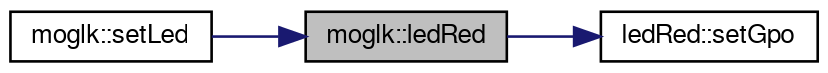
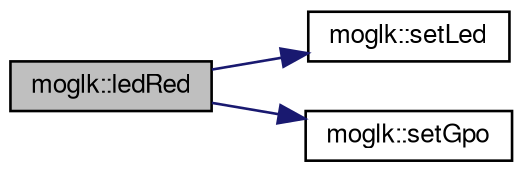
edge "moglk::setLed" -> "moglk::ledRed": reversed
node "ledRed::setGpo": label "ledRed::setGpo" -> "moglk::setGpo"
